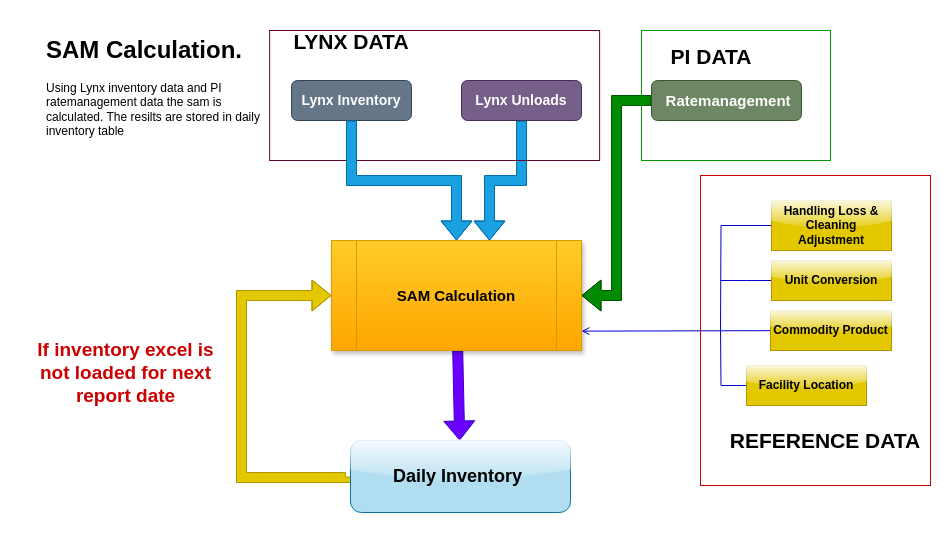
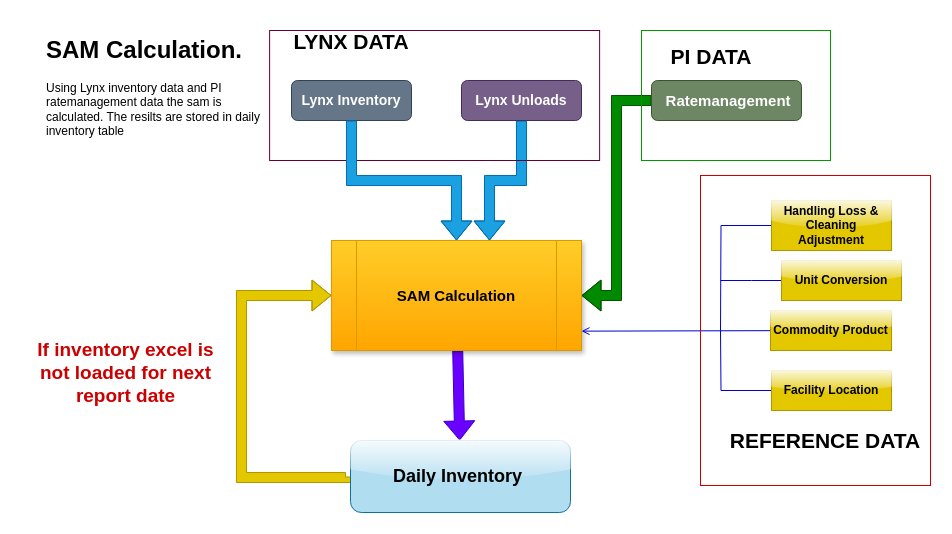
node "Unit Conversion": moved (832, 281) -> (842, 281)
node "Facility Location": moved (807, 386) -> (832, 391)
